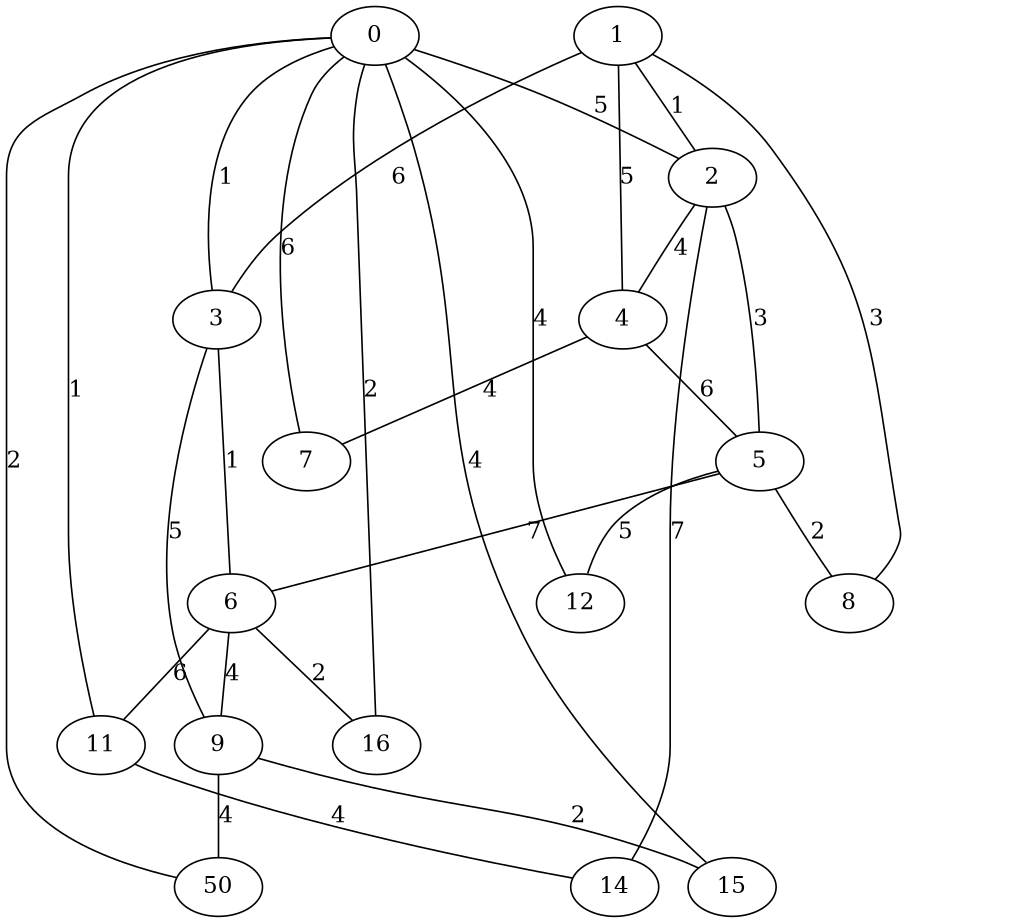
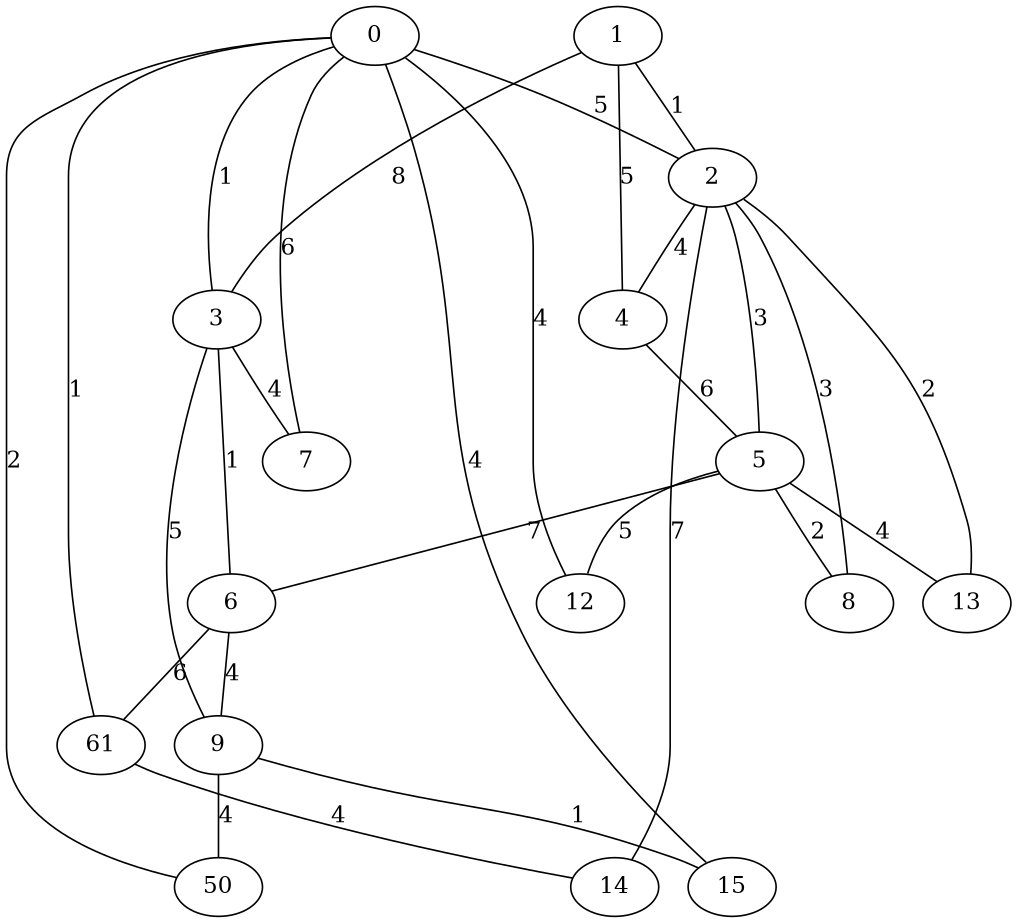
edge "1" -- "3": label "6" -> "8"
edge "1" -- "8": now "2" -- "8"
edge "4" -- "7": now "3" -- "7"
node "13": added
node "11": label "11" -> "61"
node "16": removed
edge "9" -- "15": label "2" -> "1"
